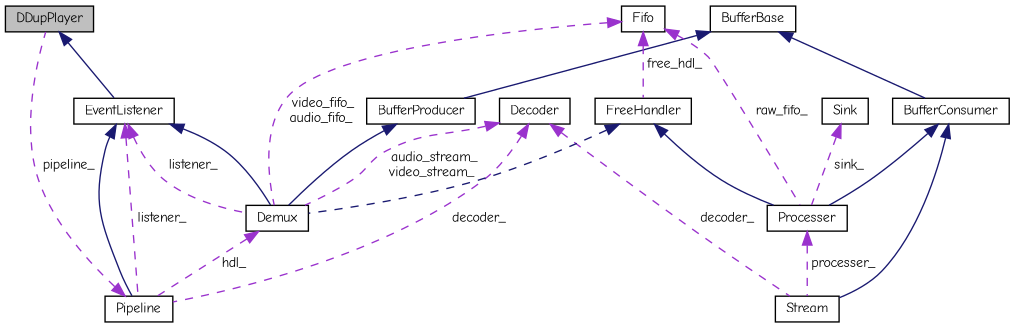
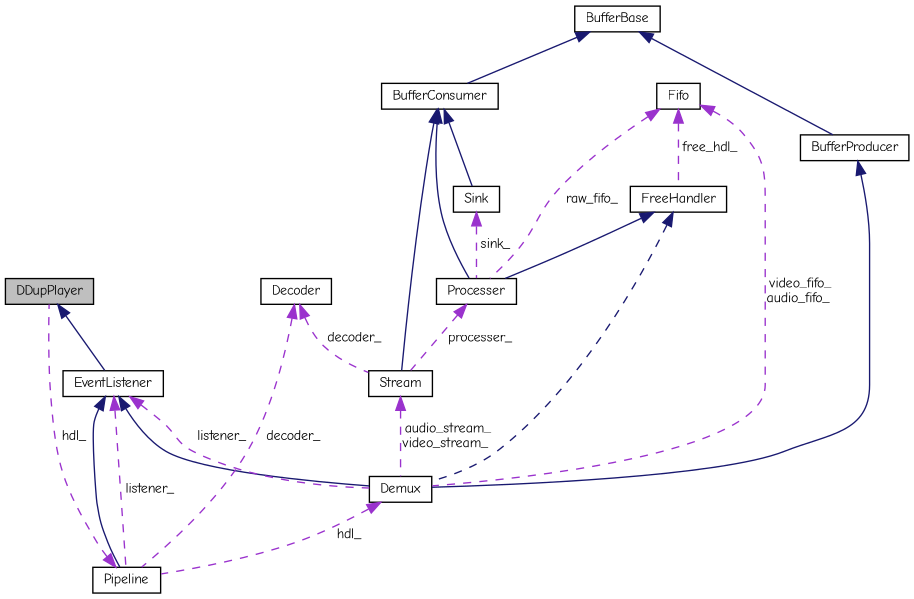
edge "Demux" -> "Decoder": now "Demux" -> "Stream"
edge "Sink" -> "BufferConsumer": added
edge "DDupPlayer" -> "Pipeline": label " pipeline_" -> " hdl_"
